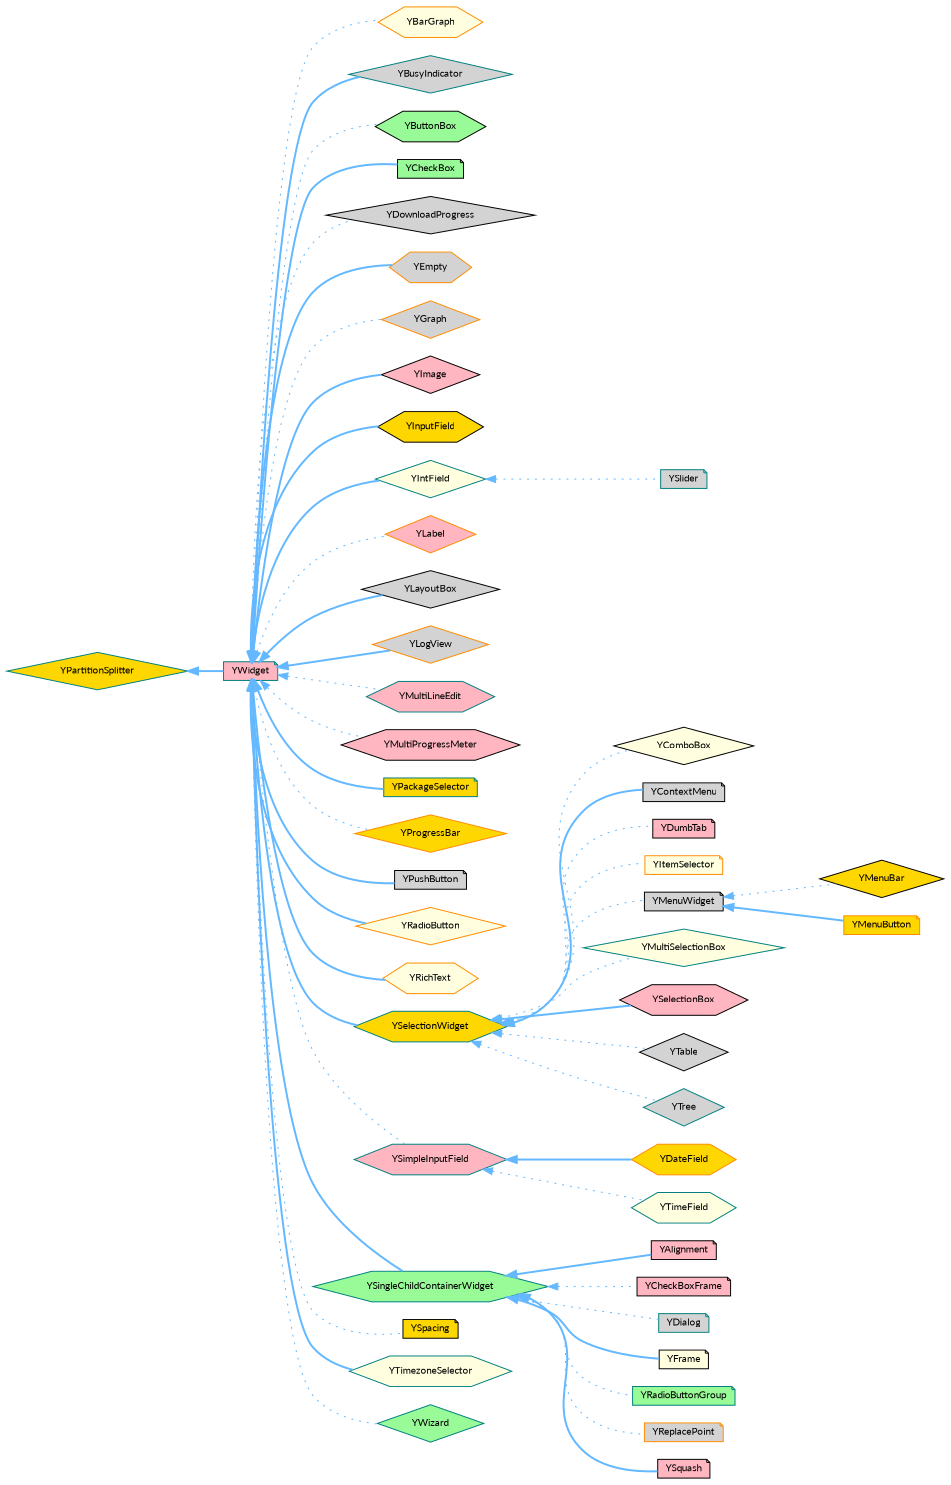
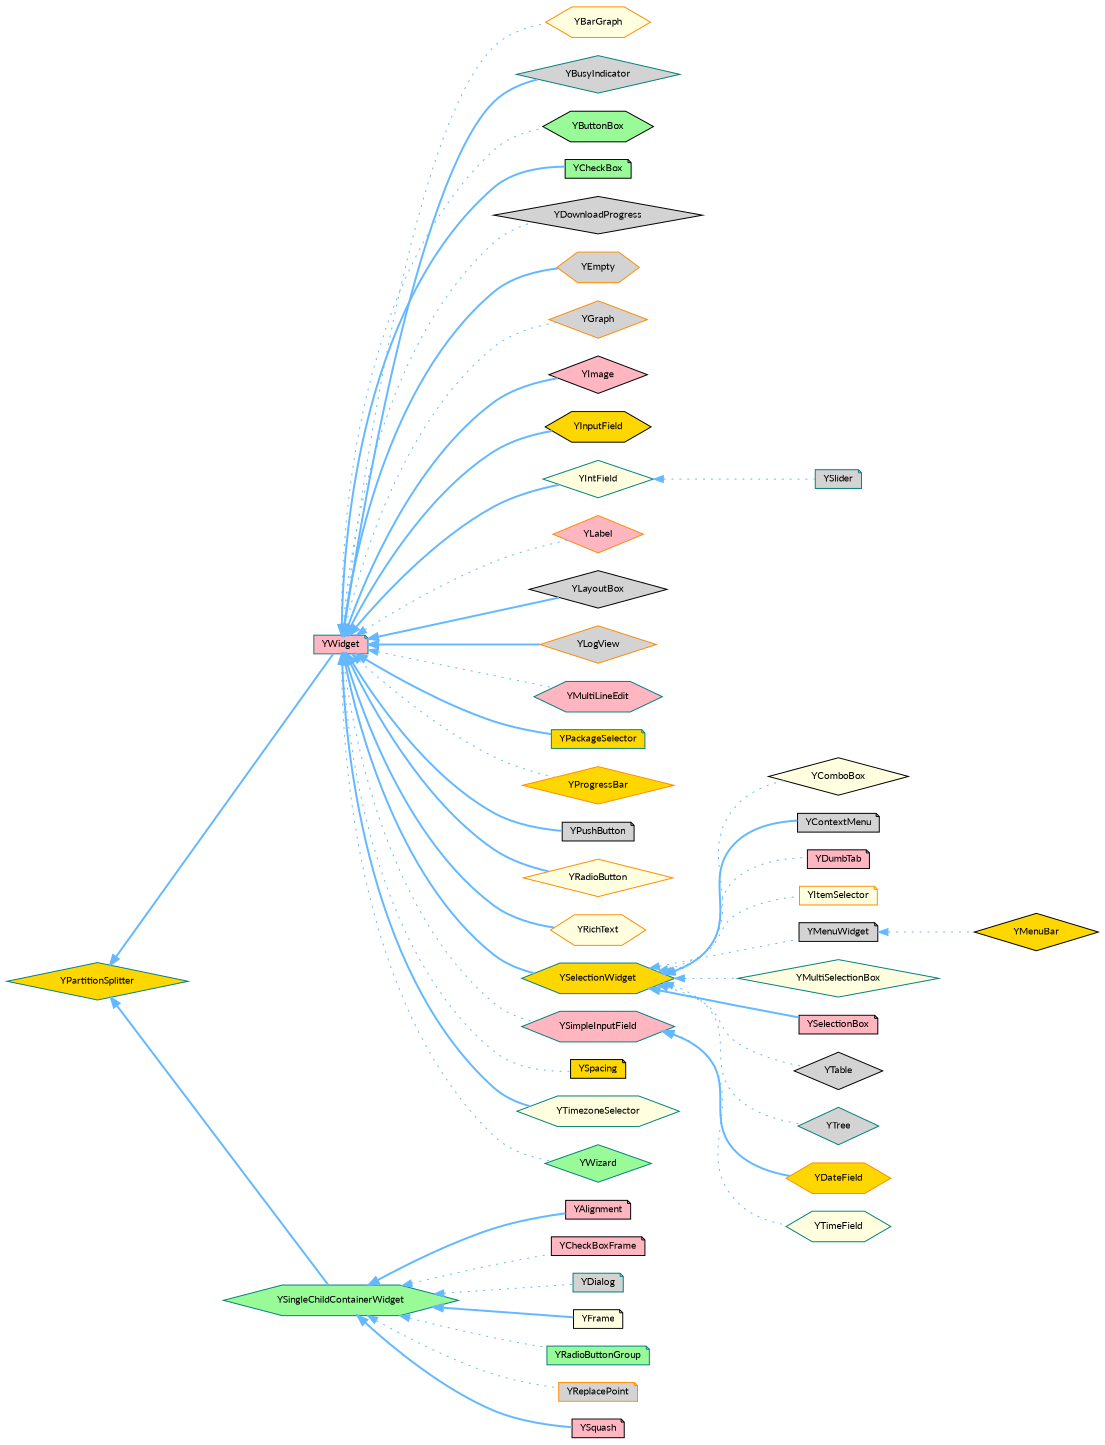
node "YMultiProgressMeter": removed
node "YMenuButton": removed
node "YSelectionBox": shape hexagon -> note
edge "YSingleChildContainerWidget" -> "YWidget": now "YSingleChildContainerWidget" -> "YPartitionSplitter"
